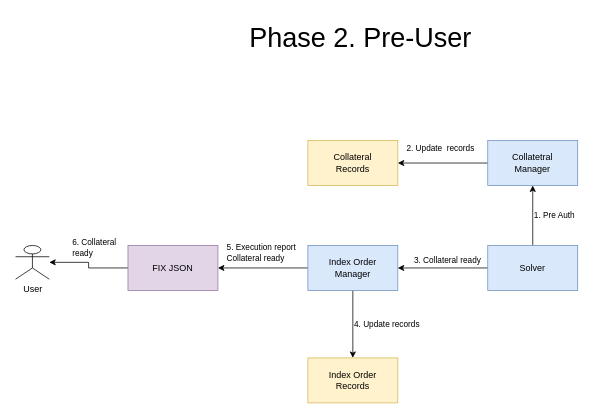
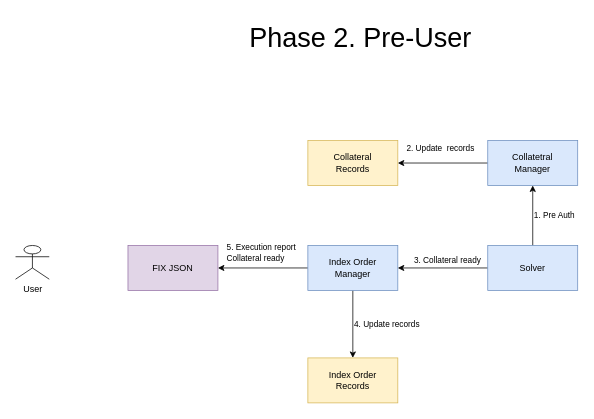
edge "FIX JSON" -> "User": removed, label "6. Collateral ready"
